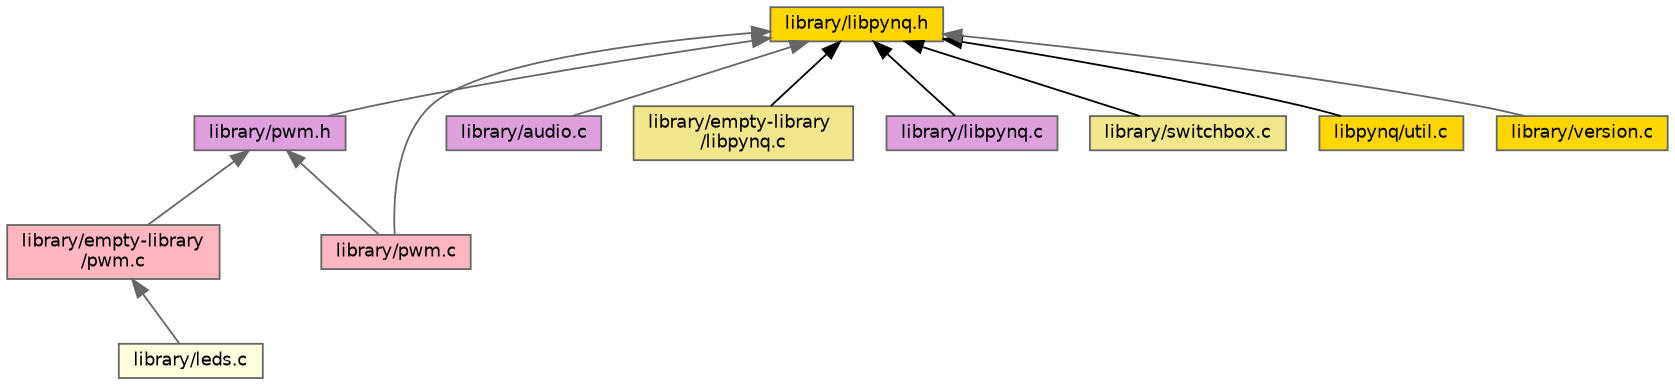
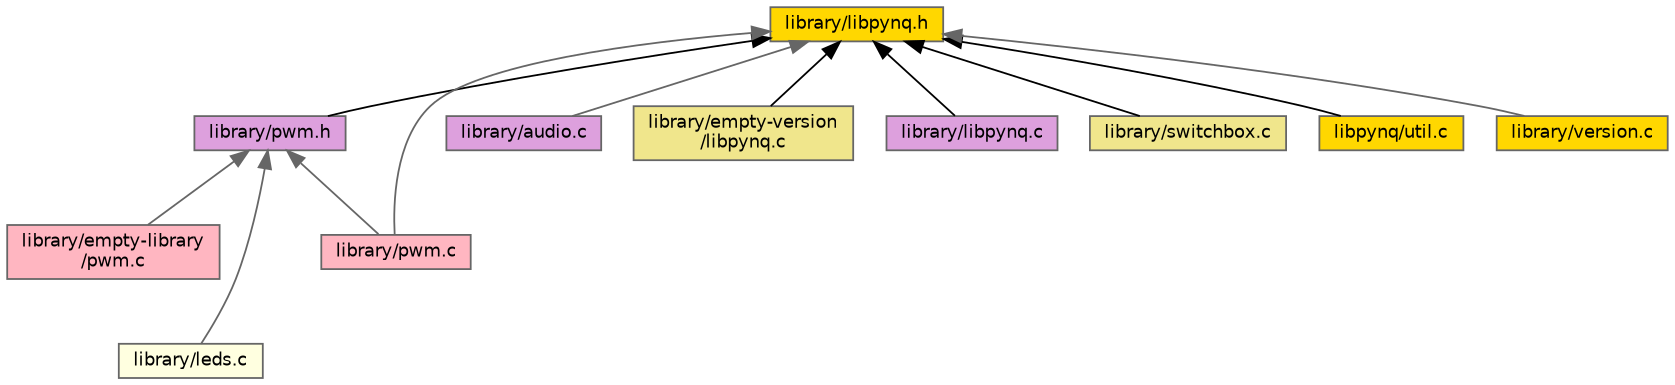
edge "library/pwm.h" -> "library/libpynq.h": color gray40 -> black
node "library/empty-library /libpynq.c": label "library/empty-library /libpynq.c" -> "library/empty-version /libpynq.c"
edge "library/leds.c" -> "library/empty-library /pwm.c": now "library/leds.c" -> "library/pwm.h"
